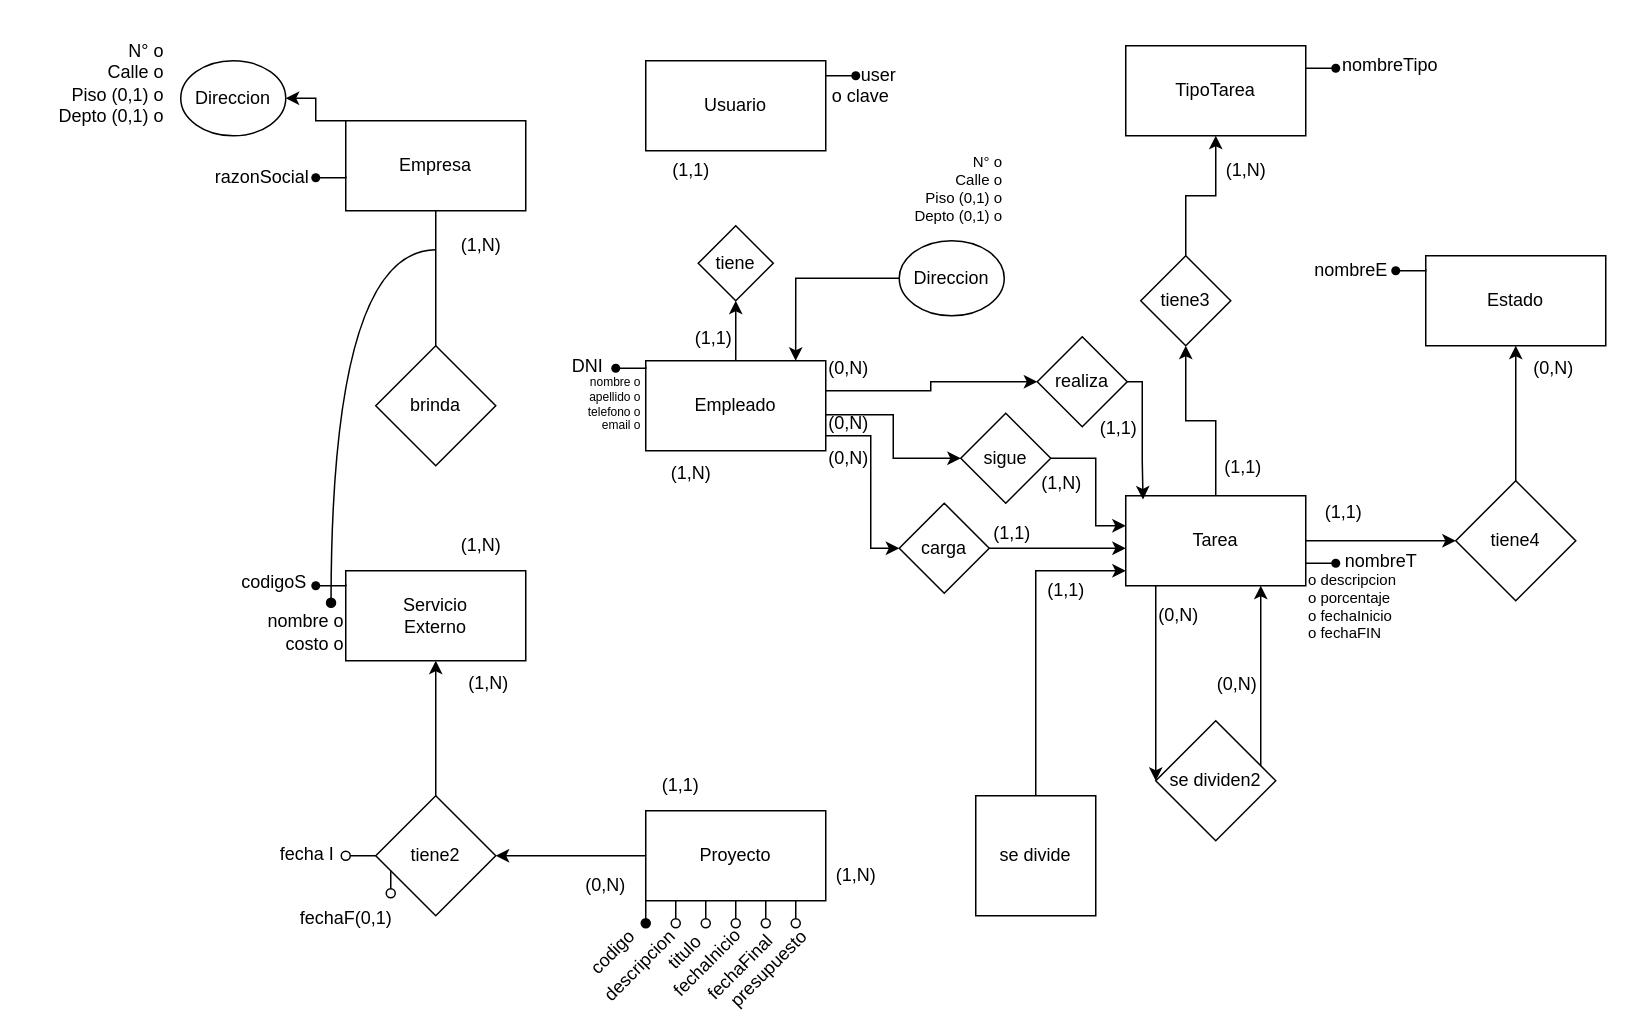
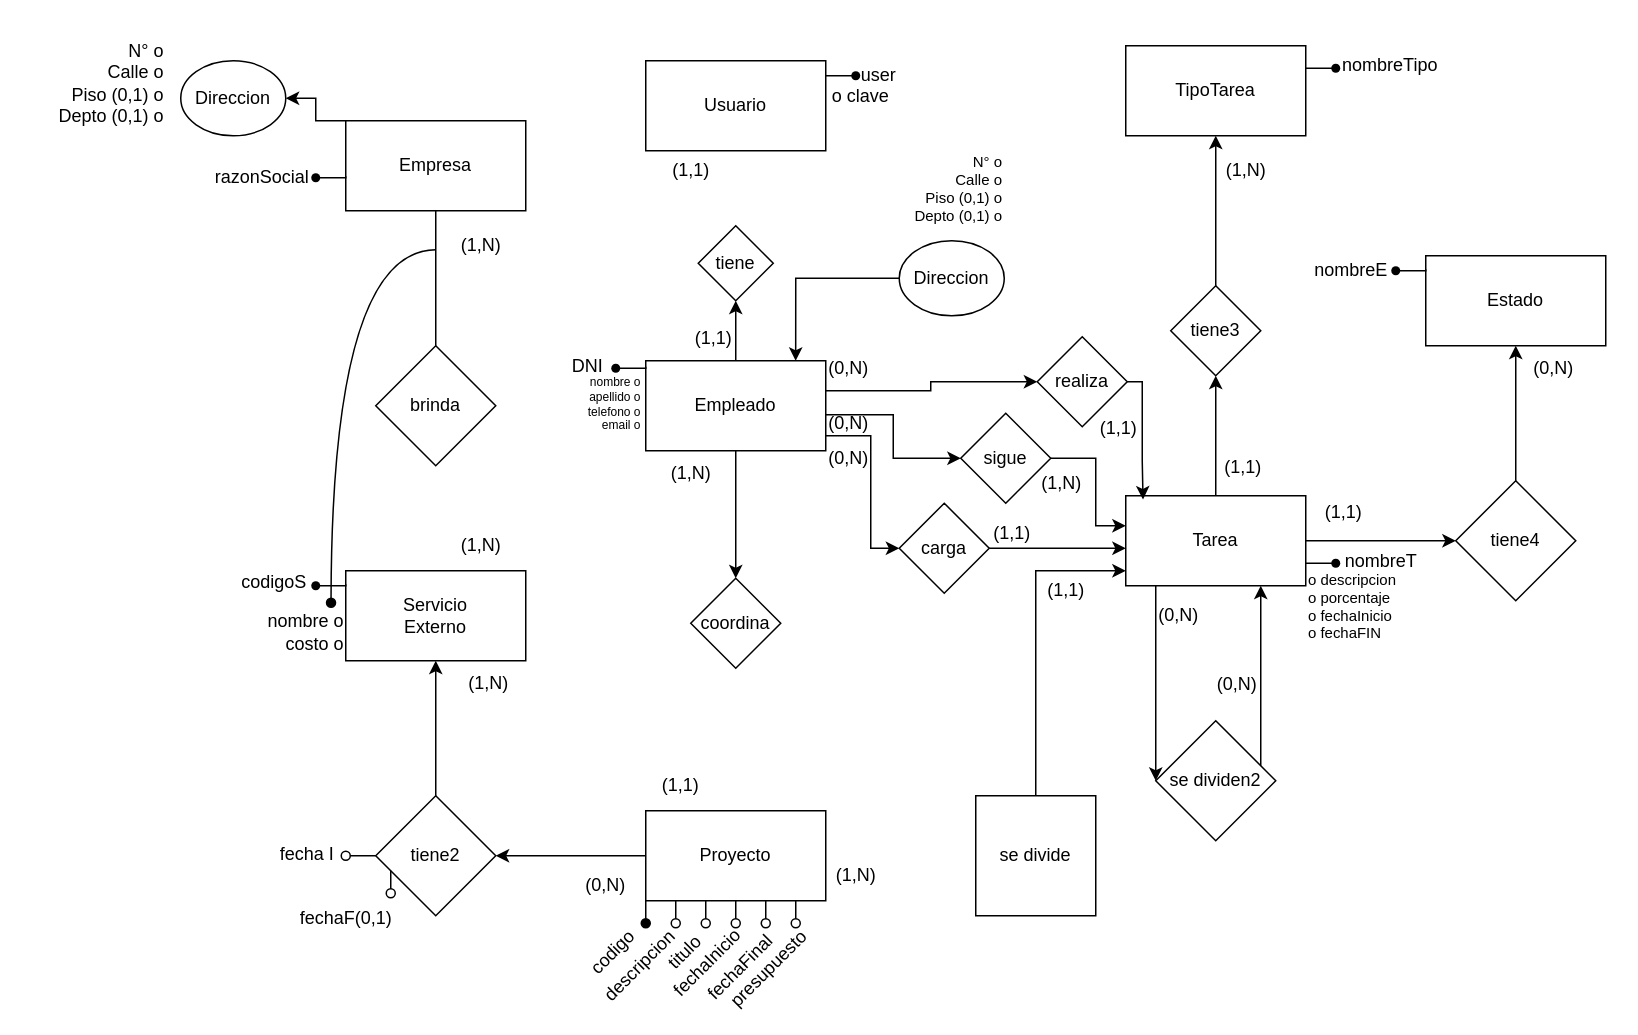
node "tiene3": moved (1186, 301) -> (1216, 331)
edge "Empleado" -> "coordina": added
node "coordina": added
